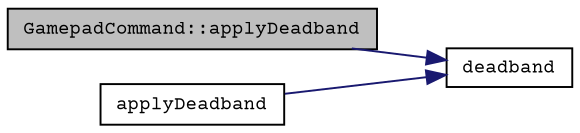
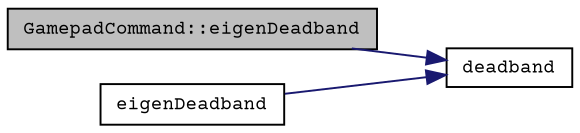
node "GamepadCommand::applyDeadband": label "GamepadCommand::applyDeadband" -> "GamepadCommand::eigenDeadband"
node "applyDeadband": label "applyDeadband" -> "eigenDeadband"
